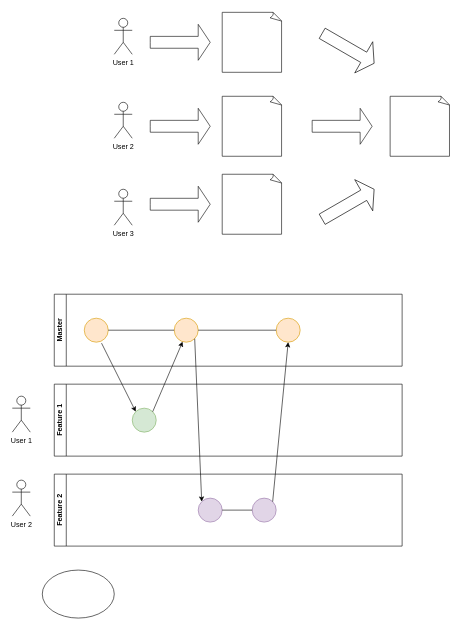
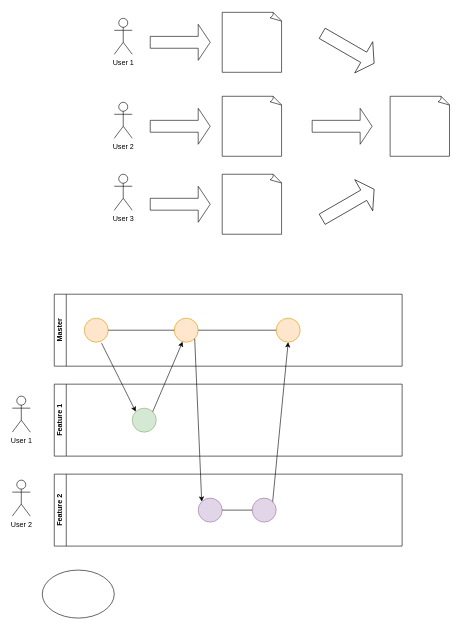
node "User 3": moved (123, 207) -> (123, 192)
